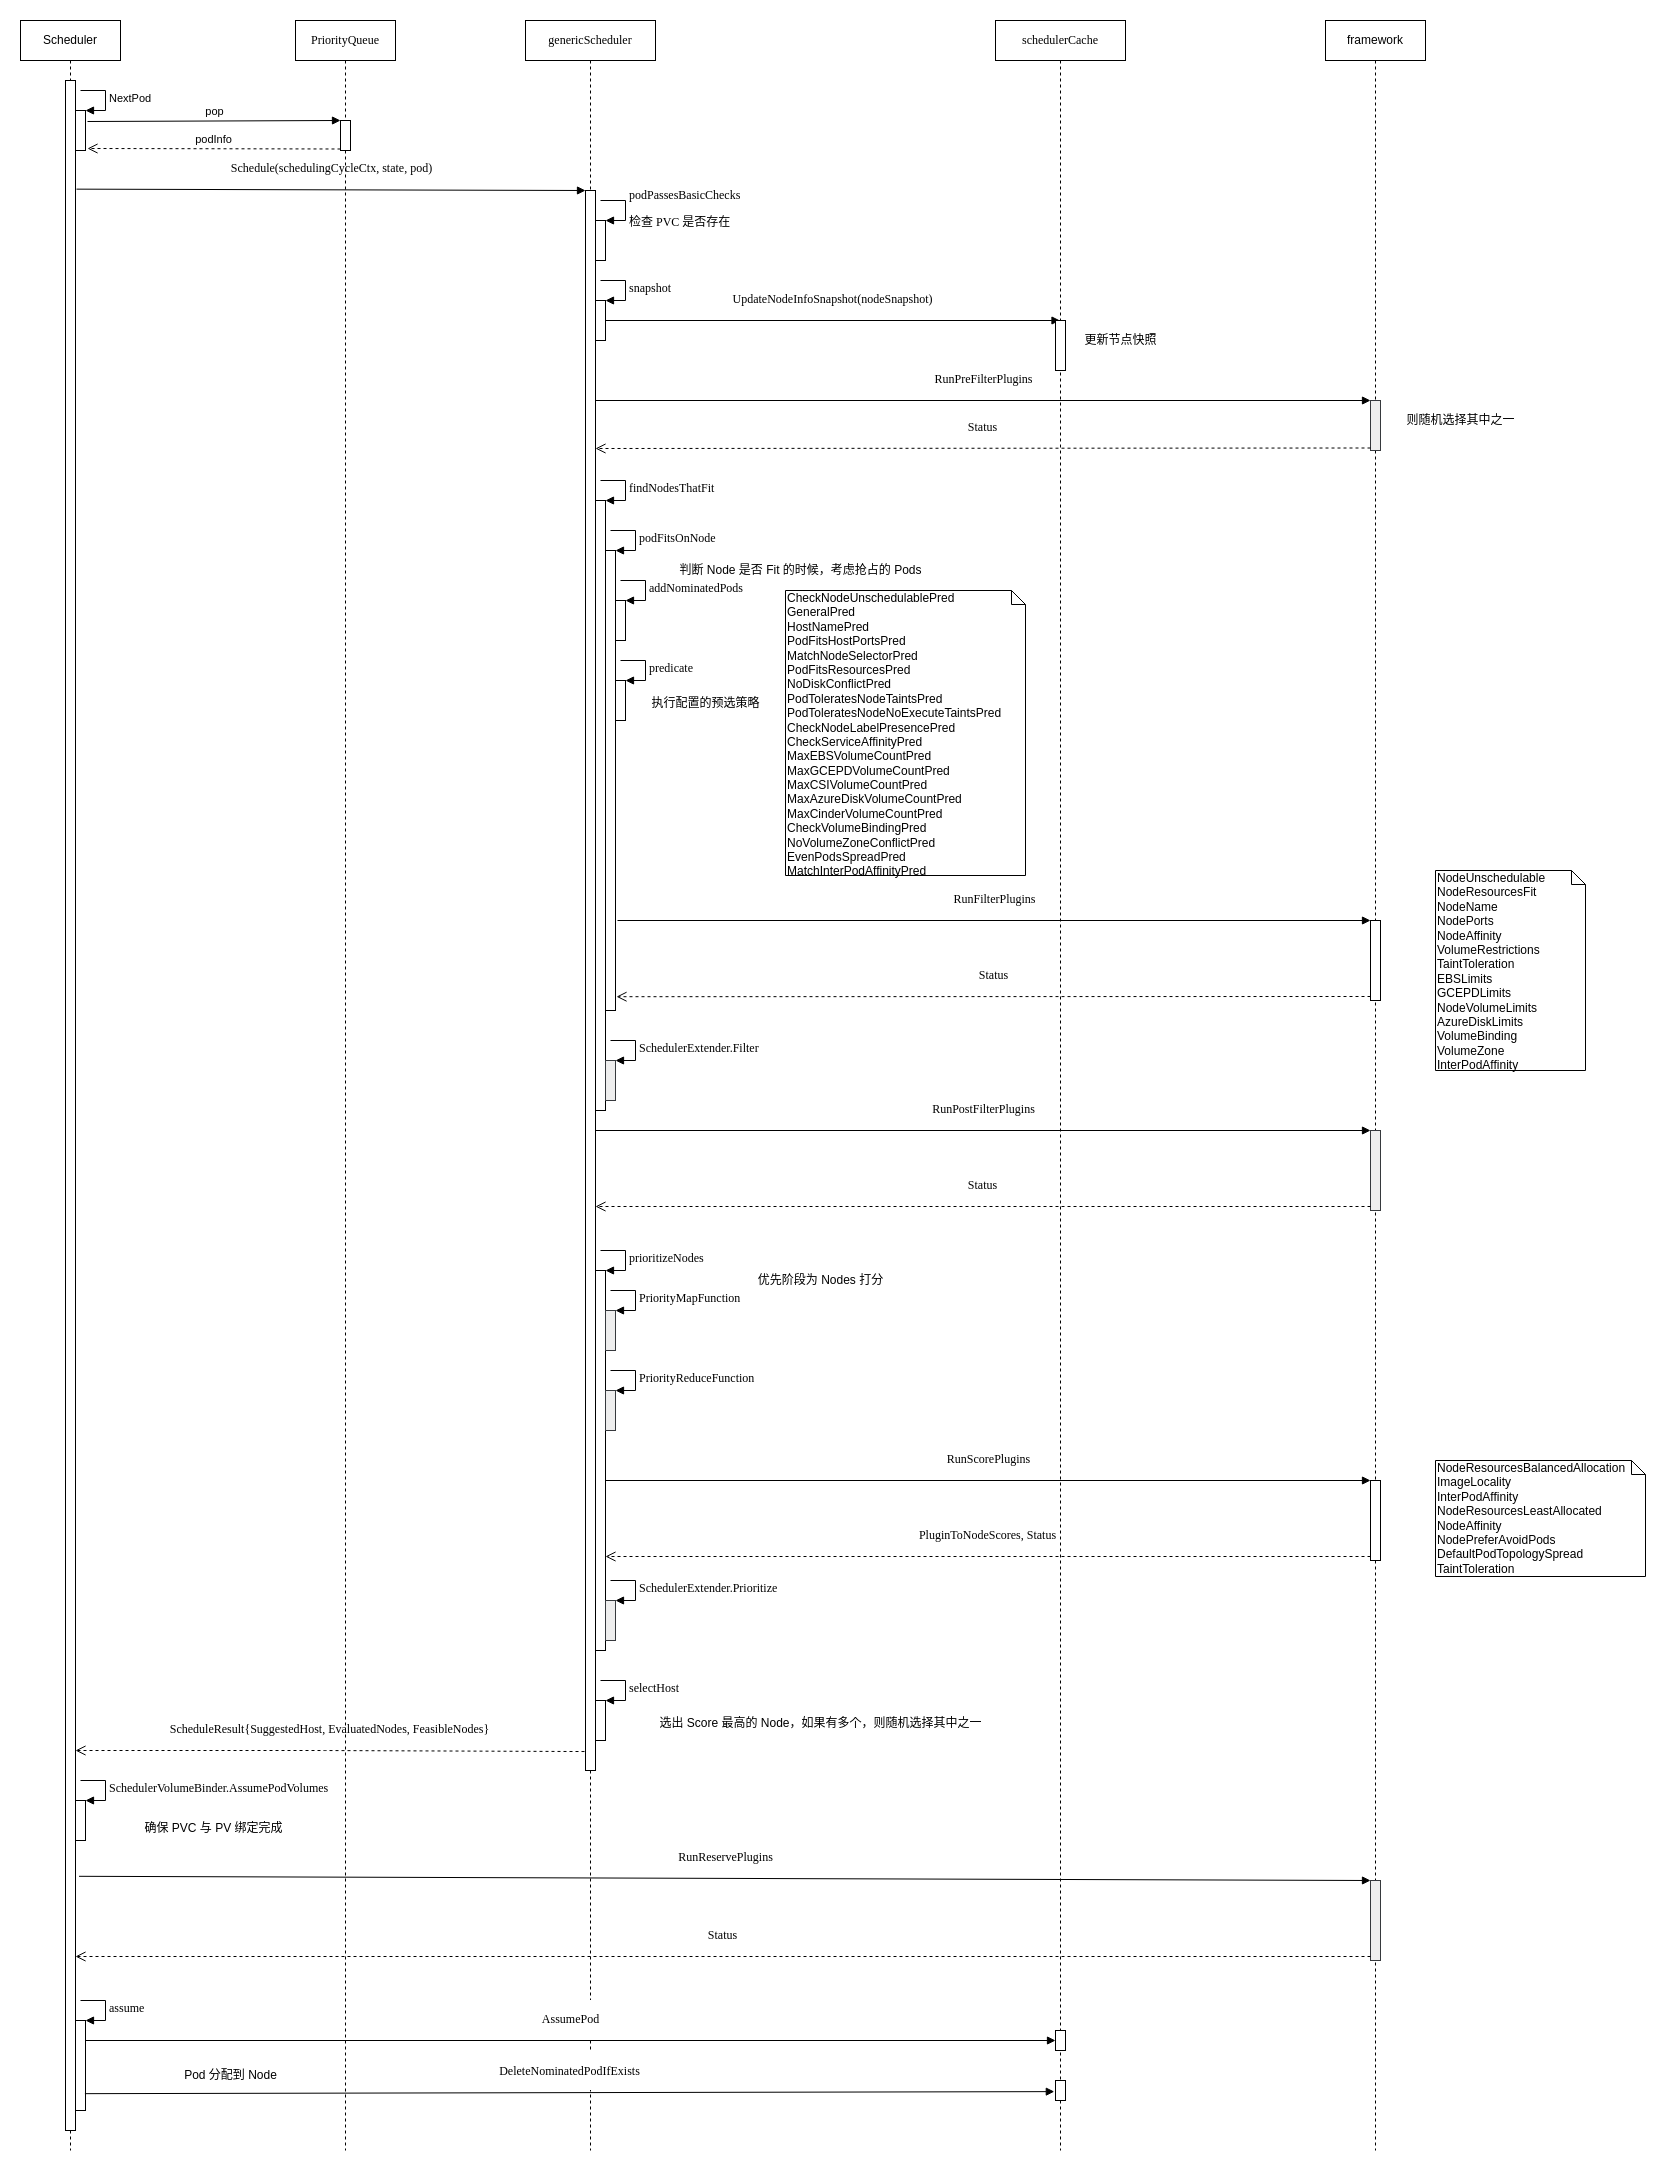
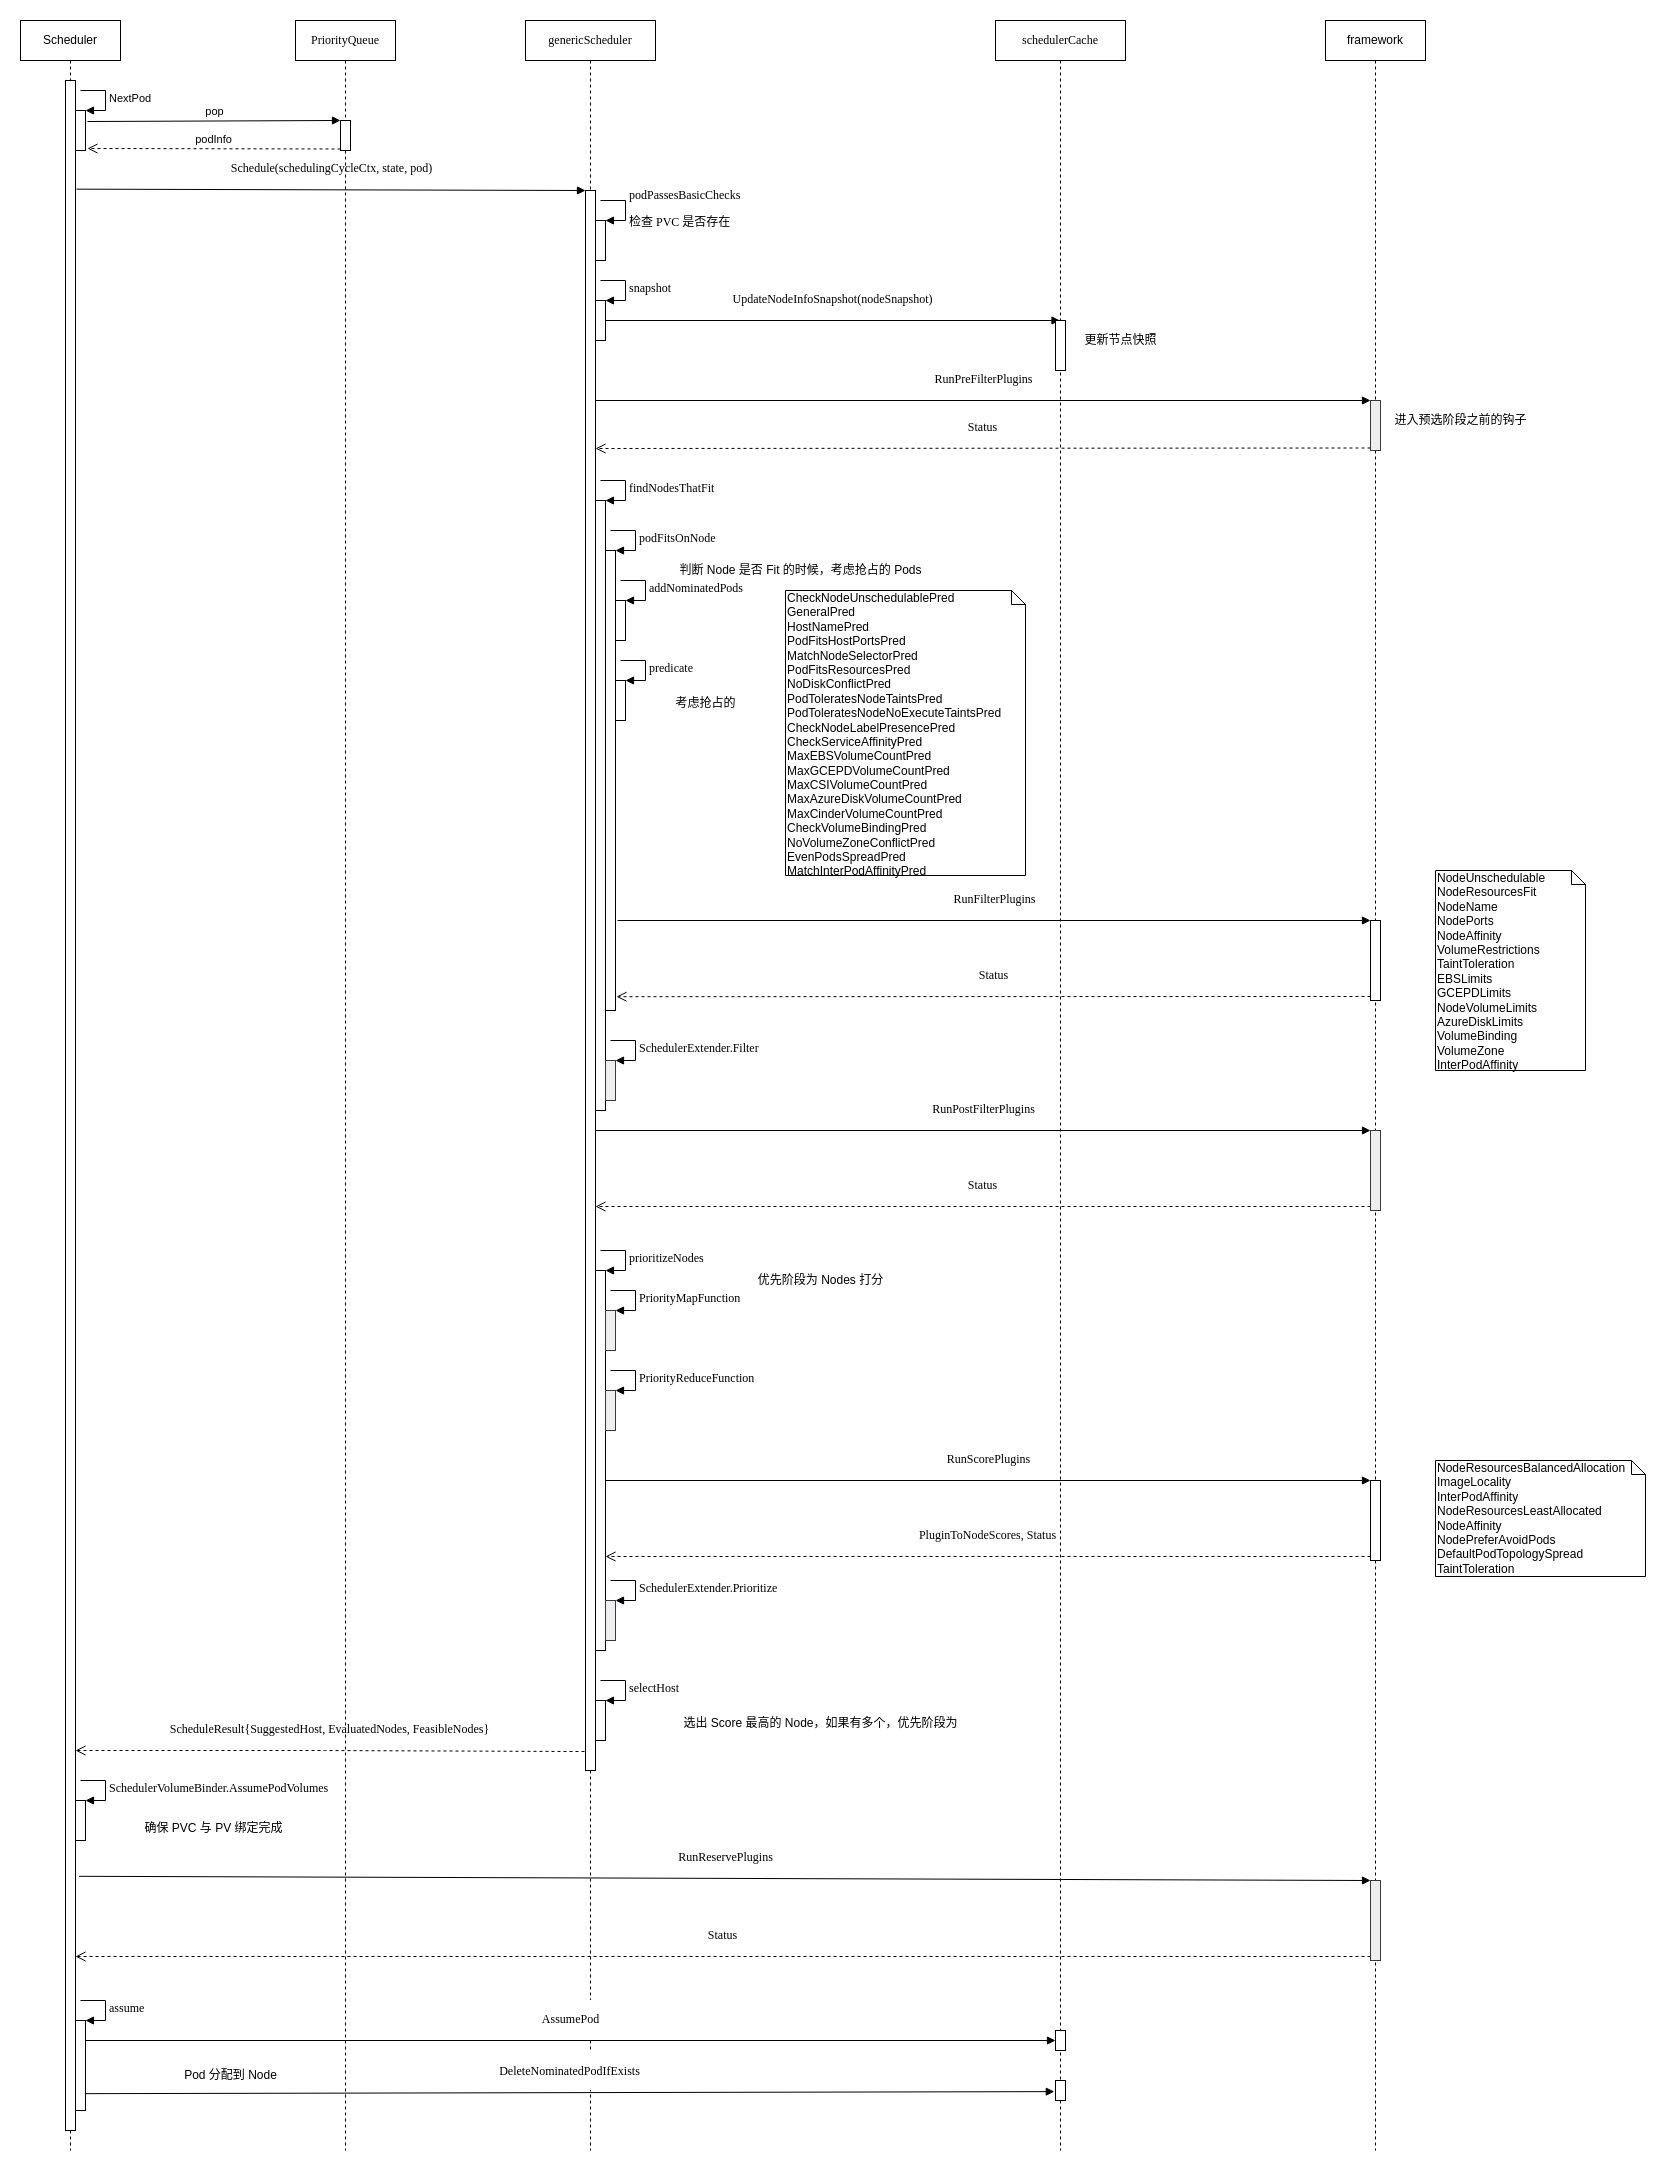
node "则随机选择其中之一": label "则随机选择其中之一" -> "进入预选阶段之前的钩子"
node "执行配置的预选策略": label "执行配置的预选策略" -> "考虑抢占的"
node "选出 Score 最高的 Node，如果有多个，则随机选择其中之一": label "选出 Score 最高的 Node，如果有多个，则随机选择其中之一" -> "选出 Score 最高的 Node，如果有多个，优先阶段为"
